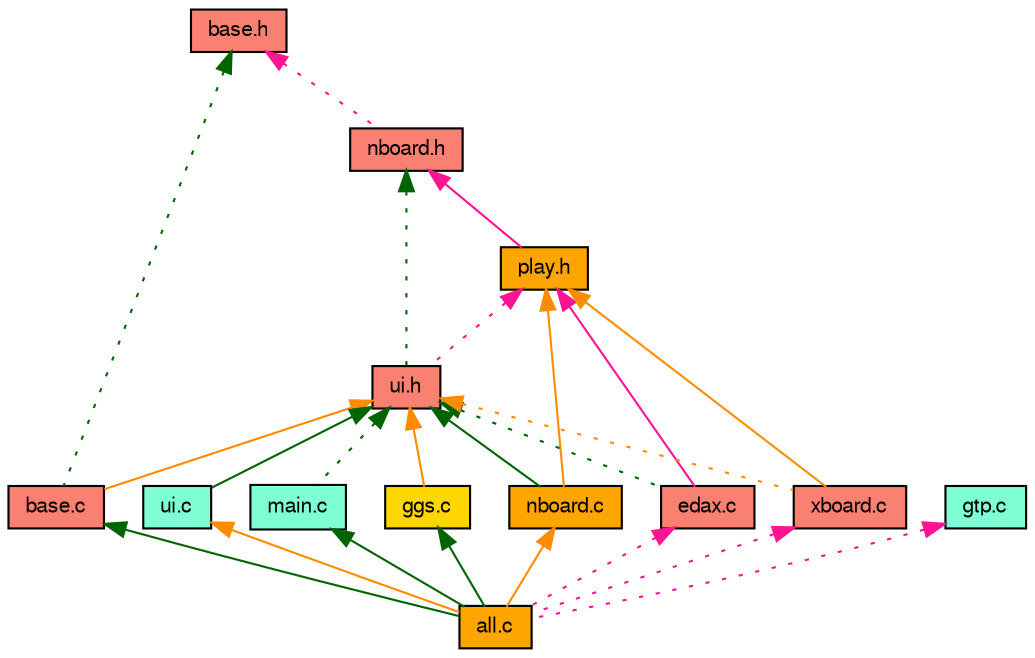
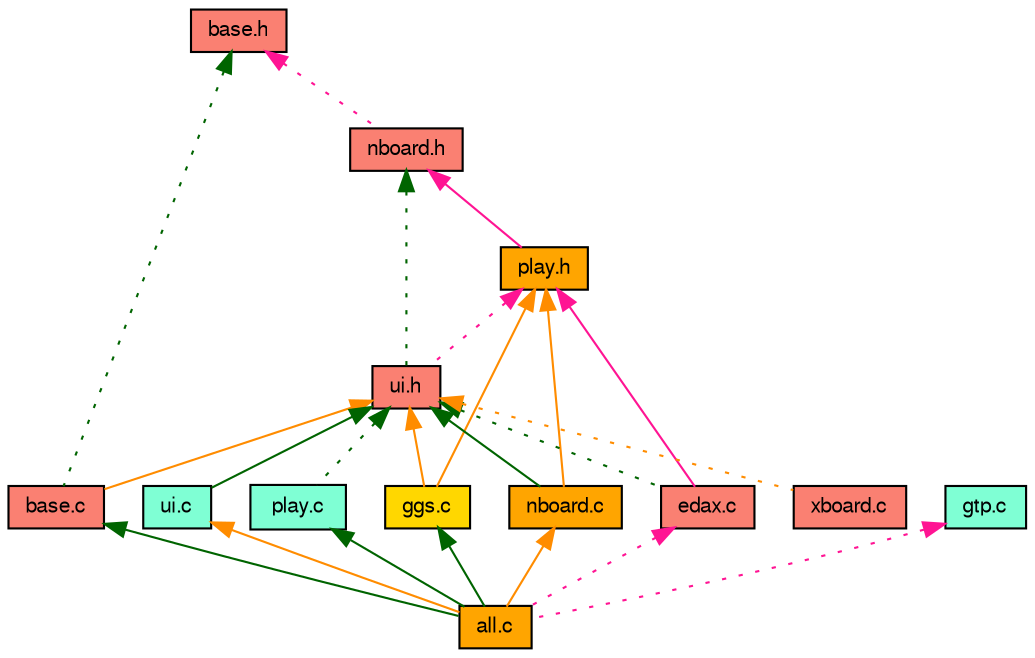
edge "xboard.c" -> "play.h": now "ggs.c" -> "play.h"
node "main.c": label "main.c" -> "play.c"
edge "all.c" -> "xboard.c": removed
